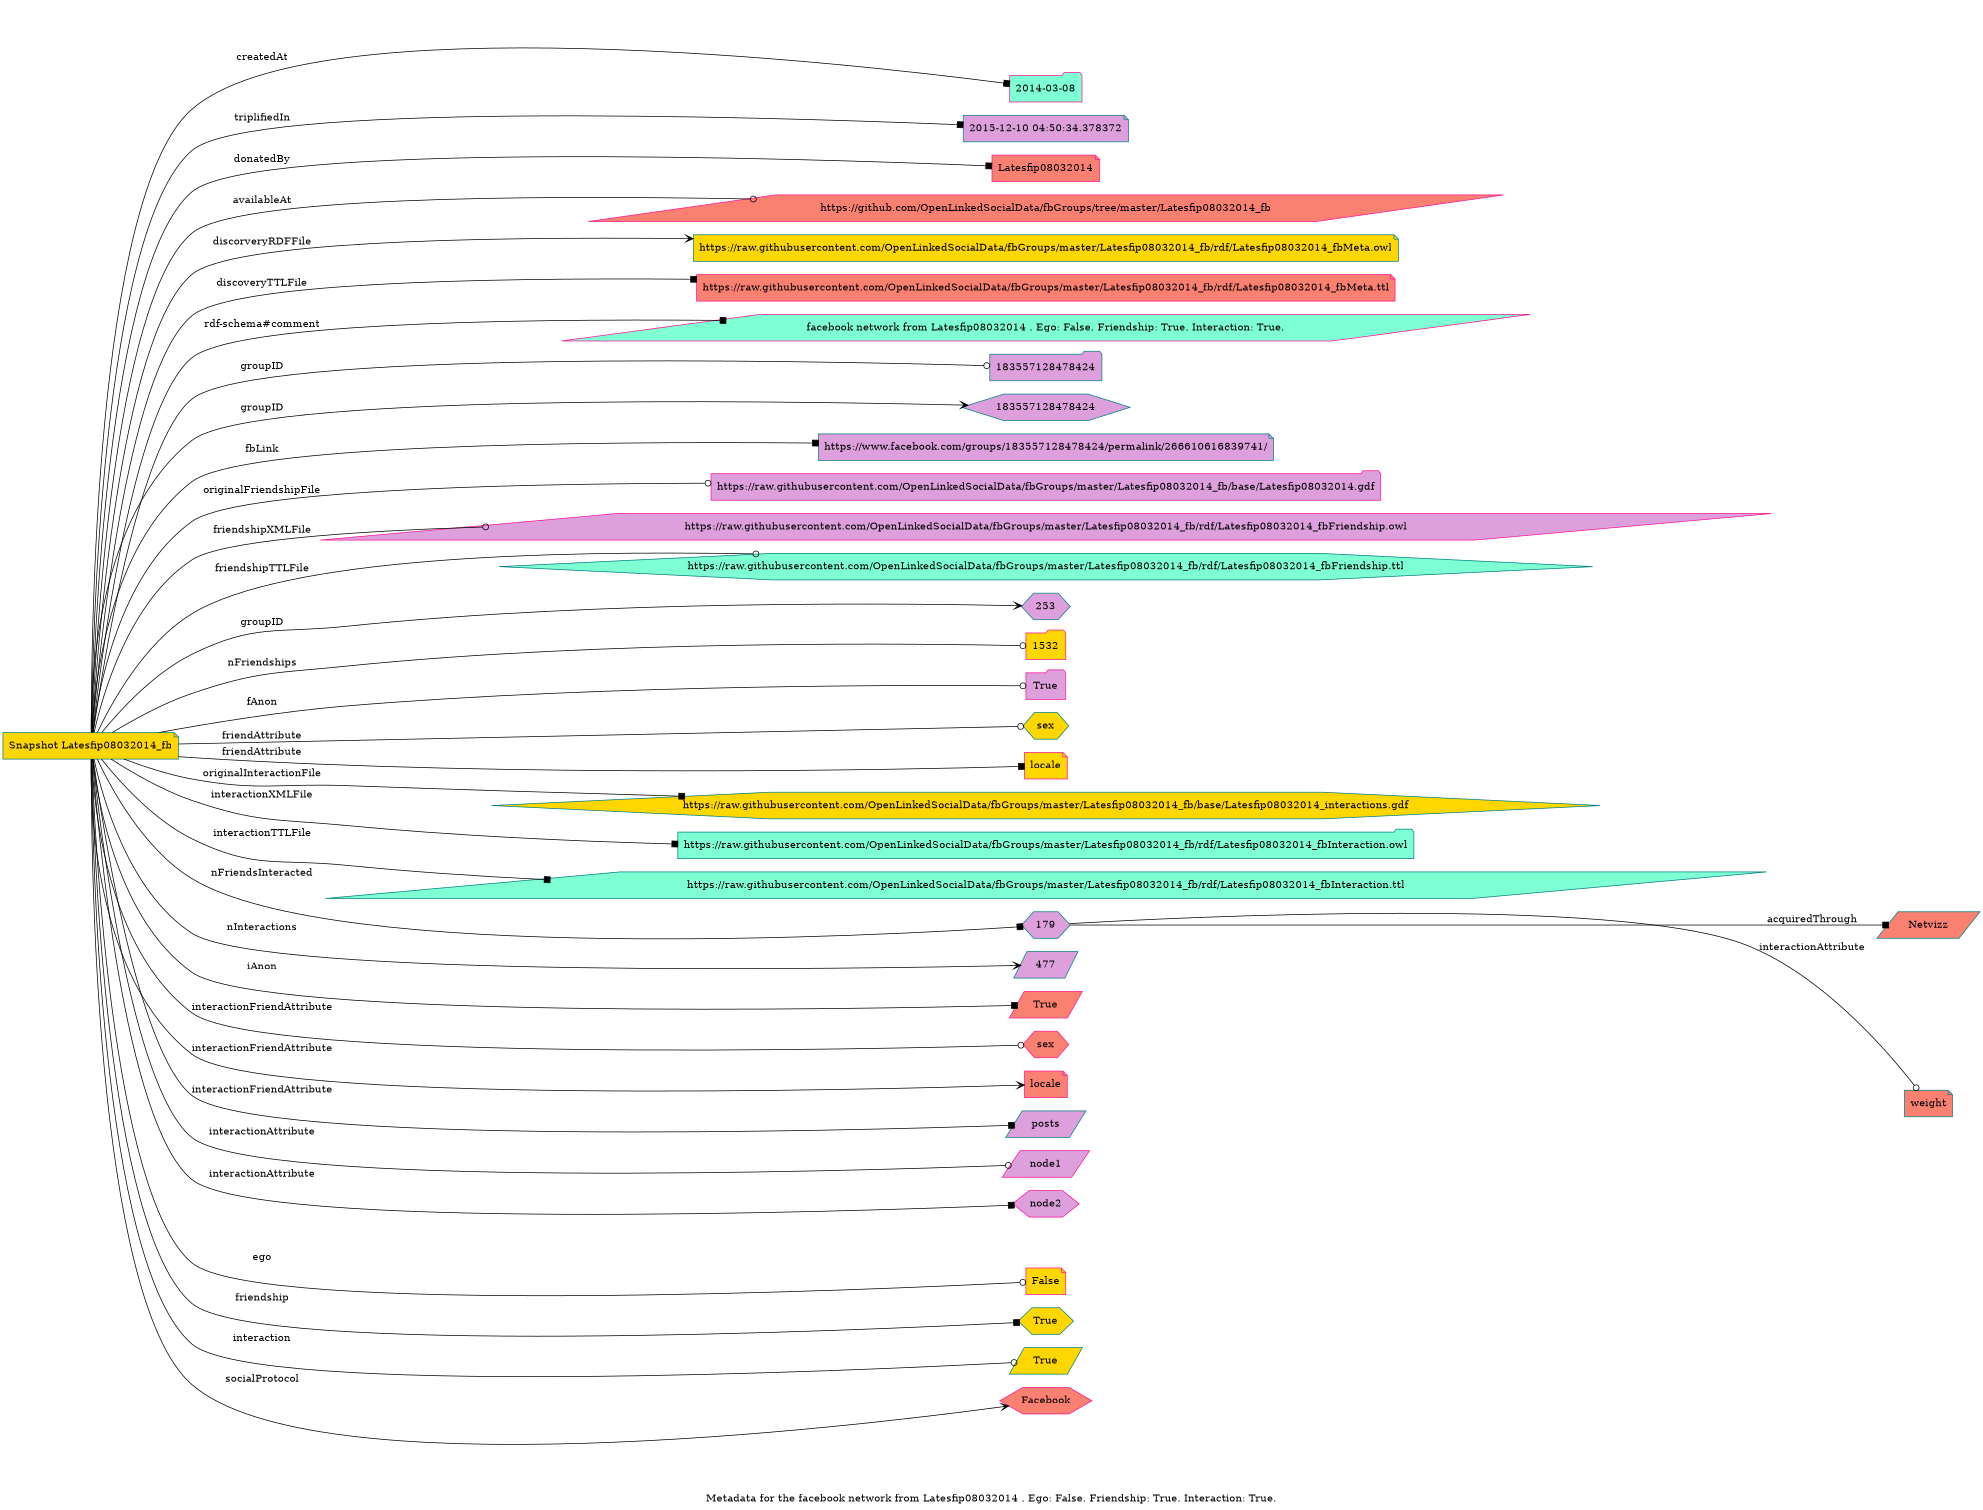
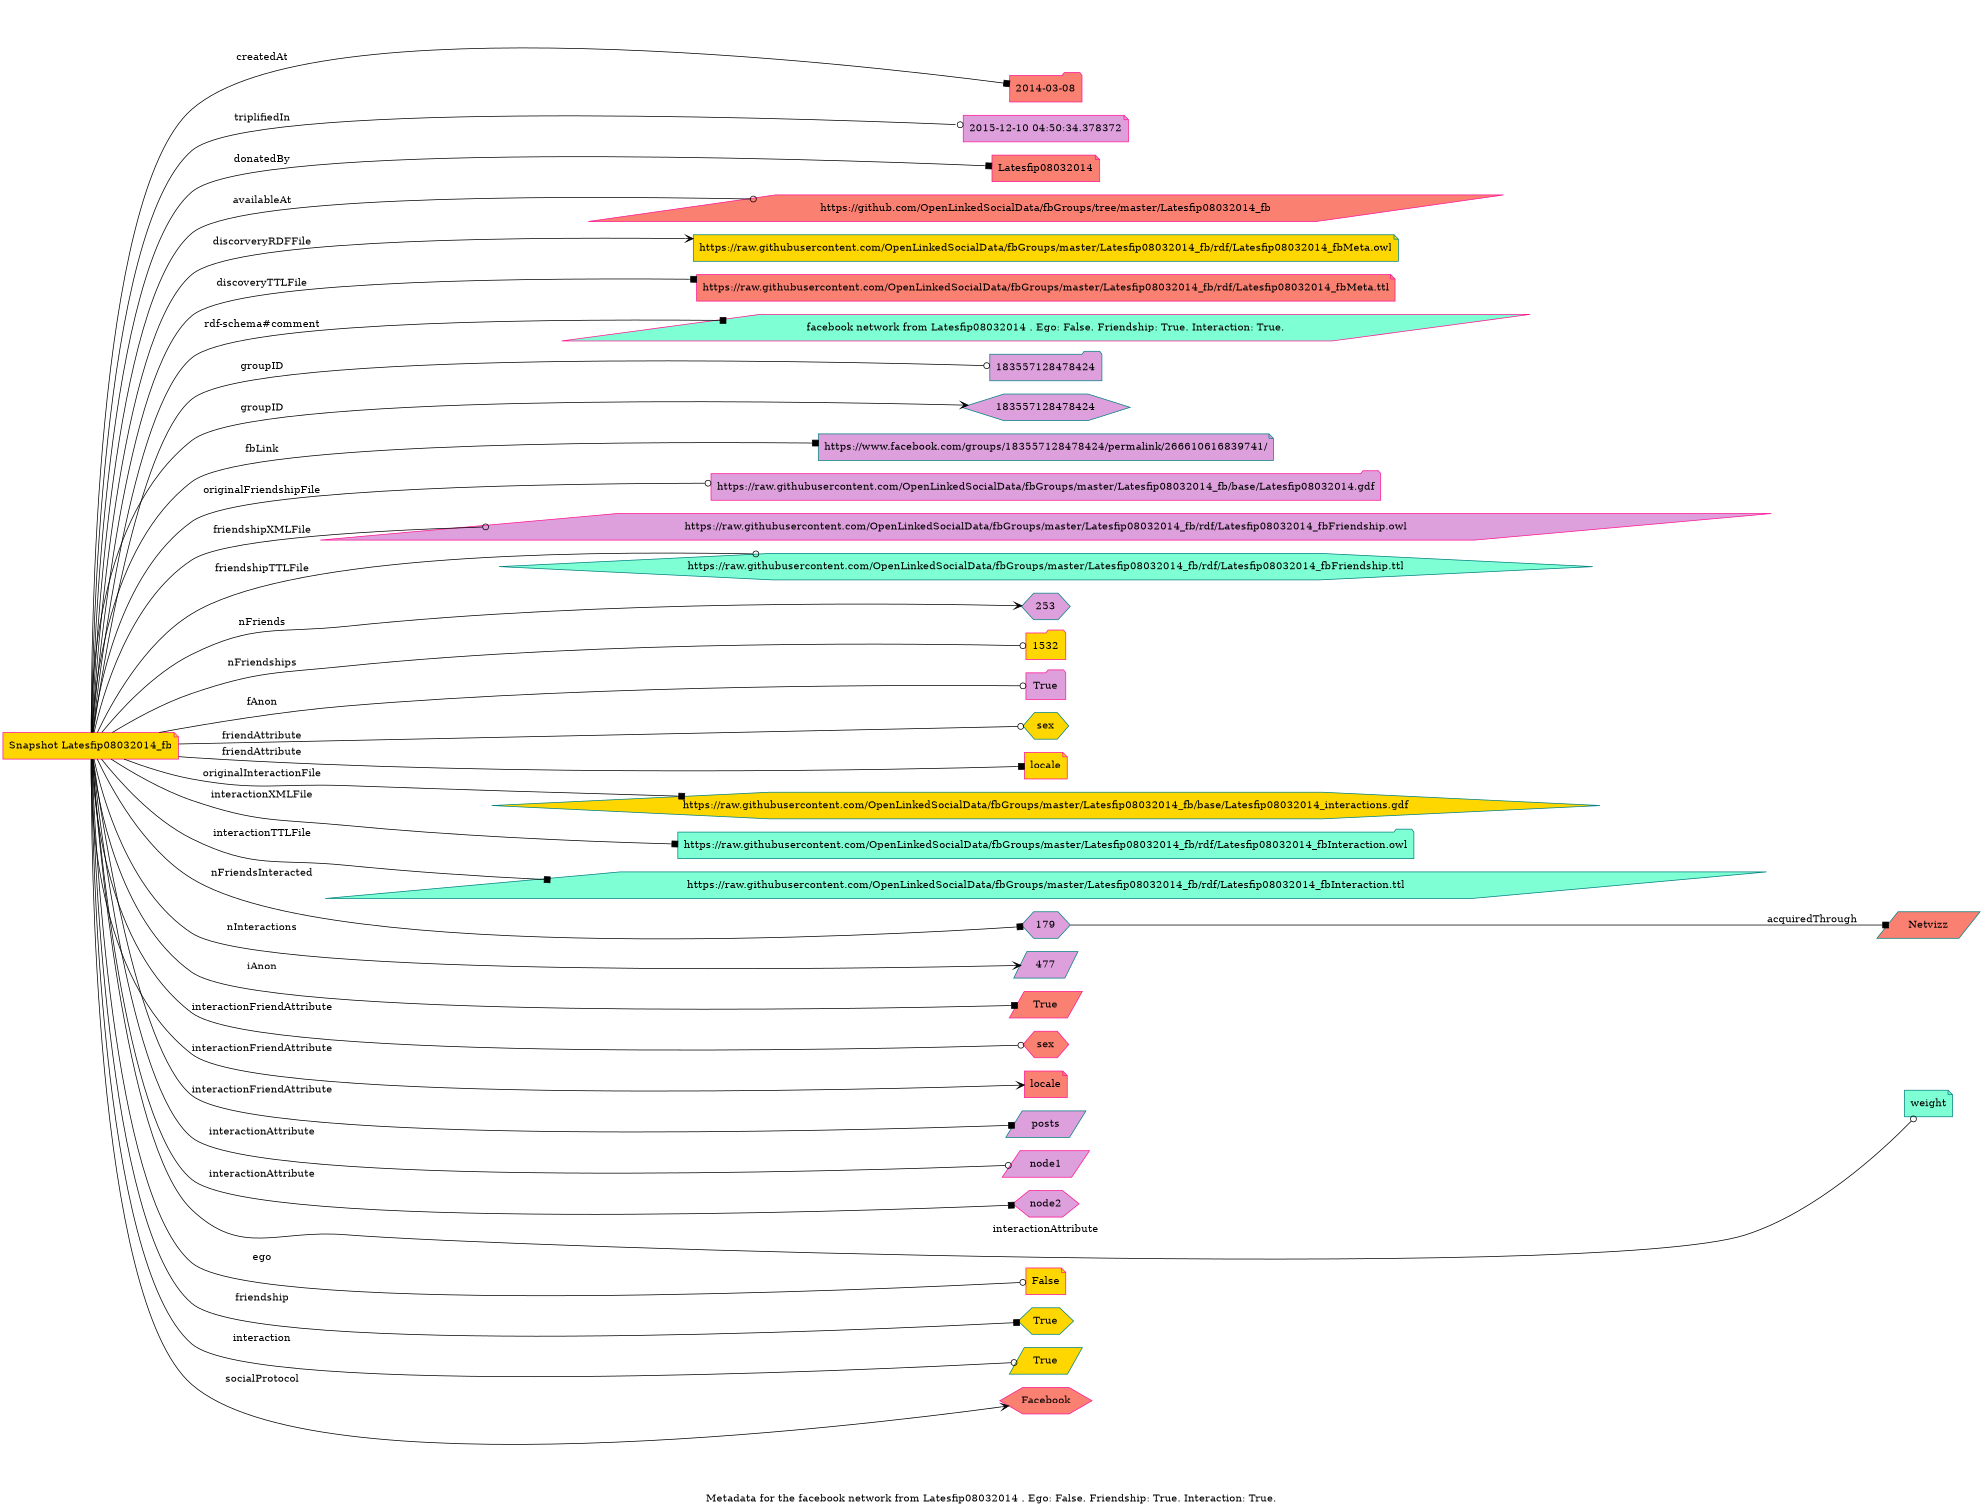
node "2014-03-08": fillcolor aquamarine -> salmon
edge "Snapshot Latesfip08032014_fb" -> "2015-12-10 04:50:34.378372": arrowhead box -> odot
node "2015-12-10 04:50:34.378372": color teal -> deeppink
edge "Snapshot Latesfip08032014_fb" -> "253": label "groupID" -> "nFriends"
node "Snapshot Latesfip08032014_fb": color teal -> deeppink
edge "179" -> "weight": now "Snapshot Latesfip08032014_fb" -> "weight"
node "weight": fillcolor salmon -> aquamarine
